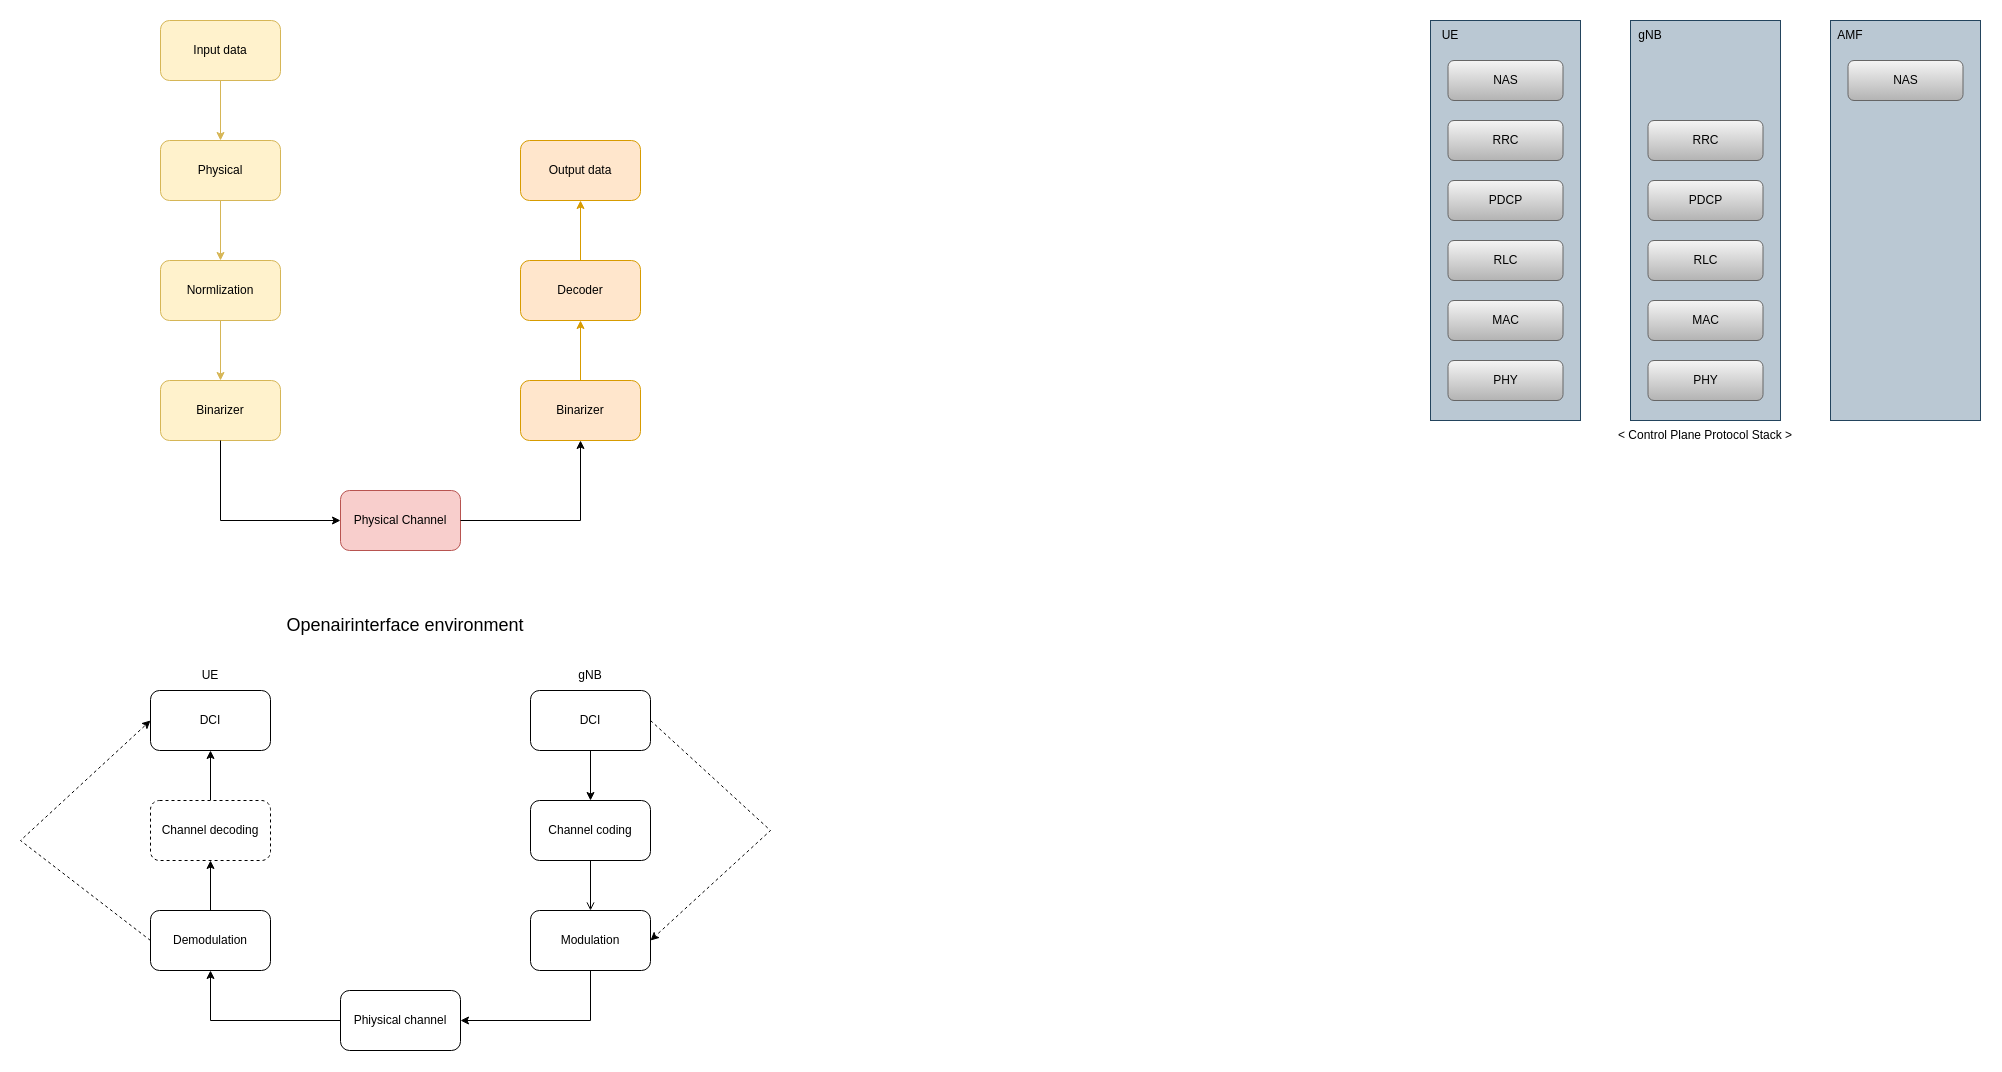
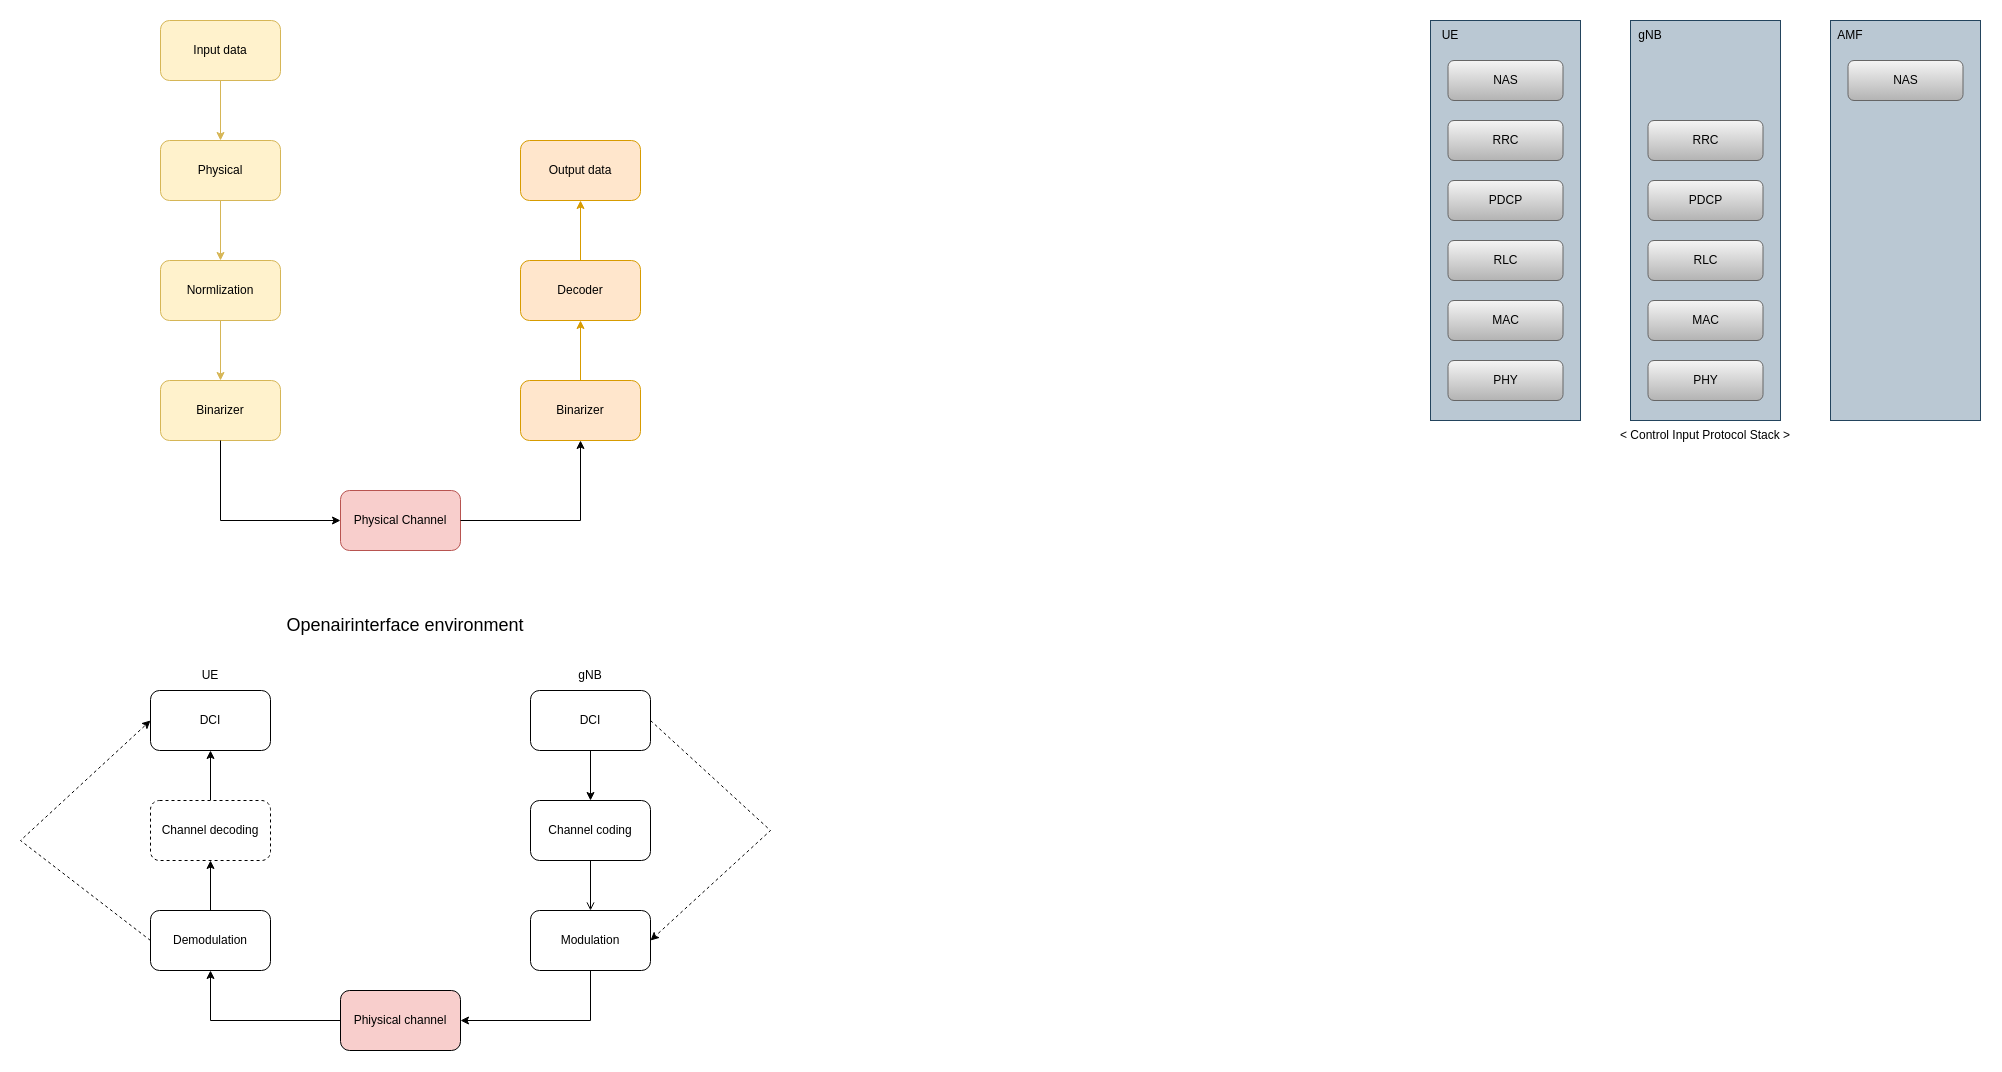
node "< Control Plane Protocol Stack >": label "< Control Plane Protocol Stack >" -> "< Control Input Protocol Stack >"
node "Phiysical channel": fillcolor #ffffff -> #f8cecc
